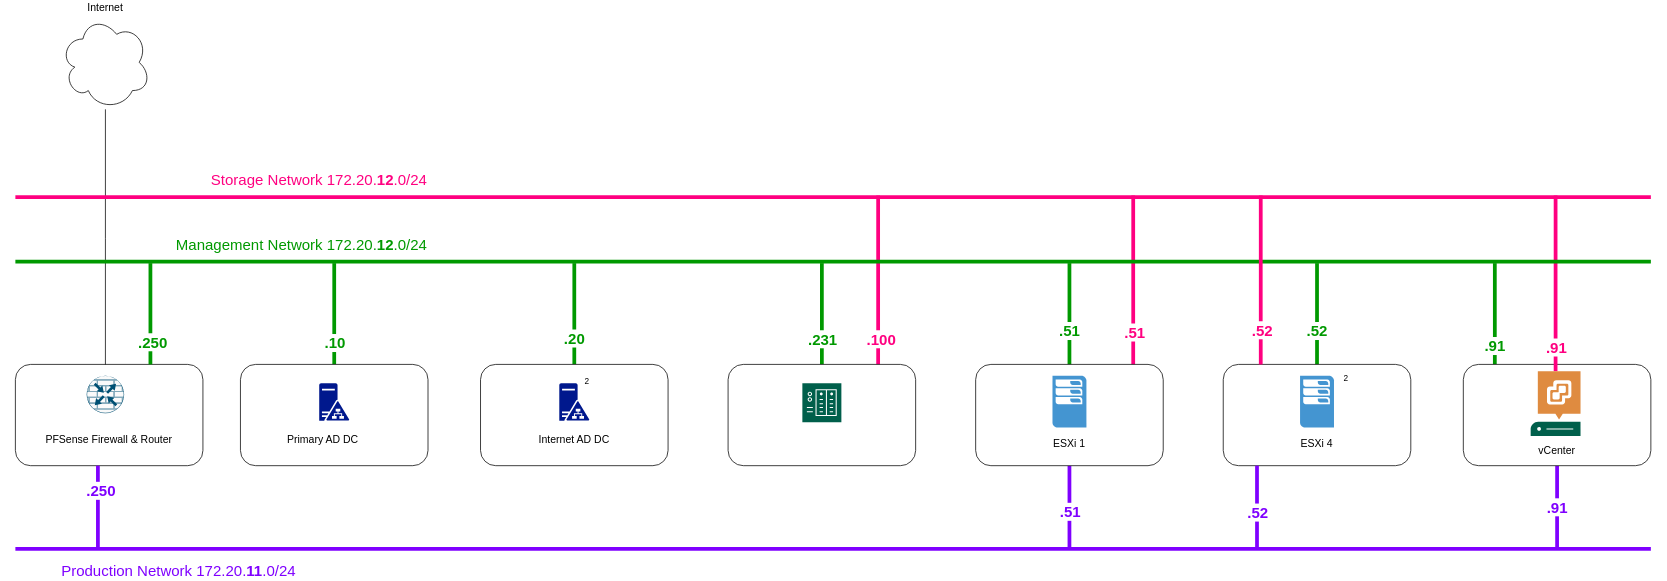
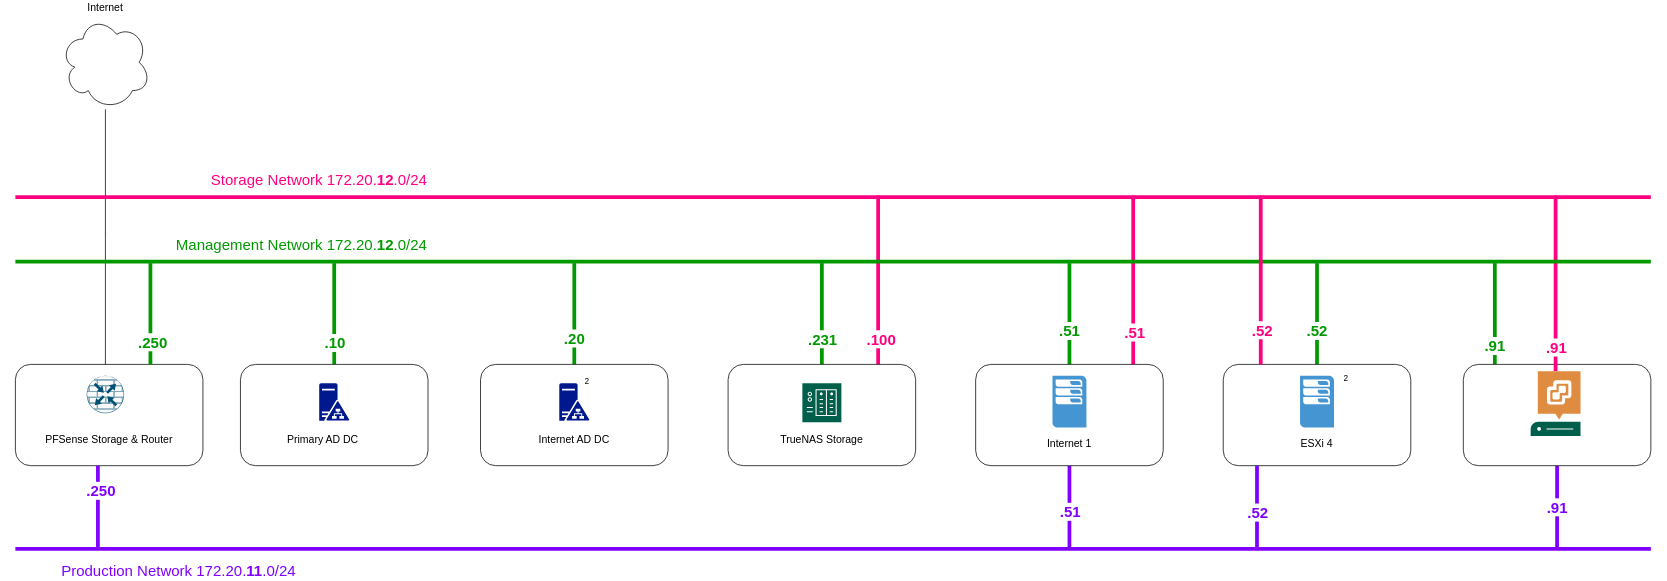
node "PFSense Firewall & Router": label "PFSense Firewall & Router" -> "PFSense Storage & Router"
node "TrueNAS Storage": added
node "ESXi 1": label "ESXi 1" -> "Internet 1"
node "vCenter": removed
